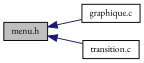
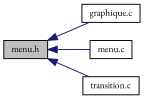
node "menu.c": added
